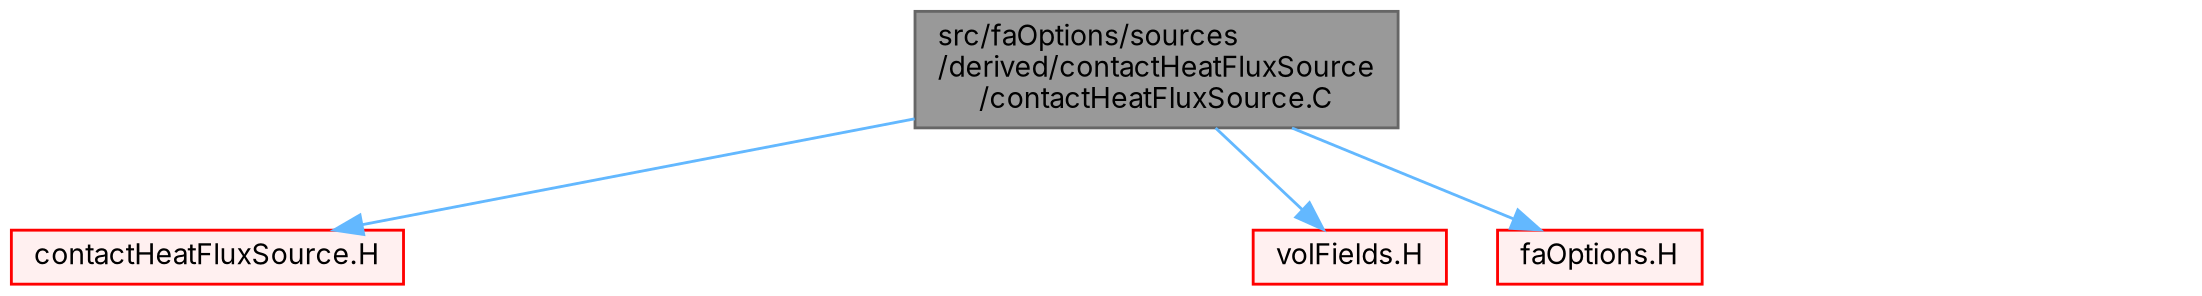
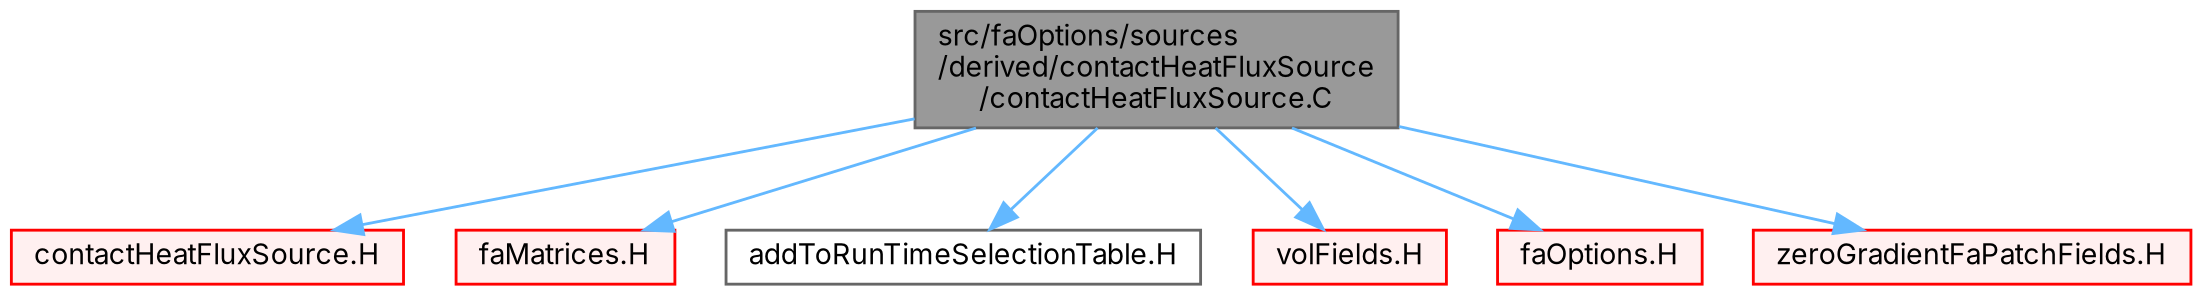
node "faMatrices.H": added
node "addToRunTimeSelectionTable.H": added
node "zeroGradientFaPatchFields.H": added
